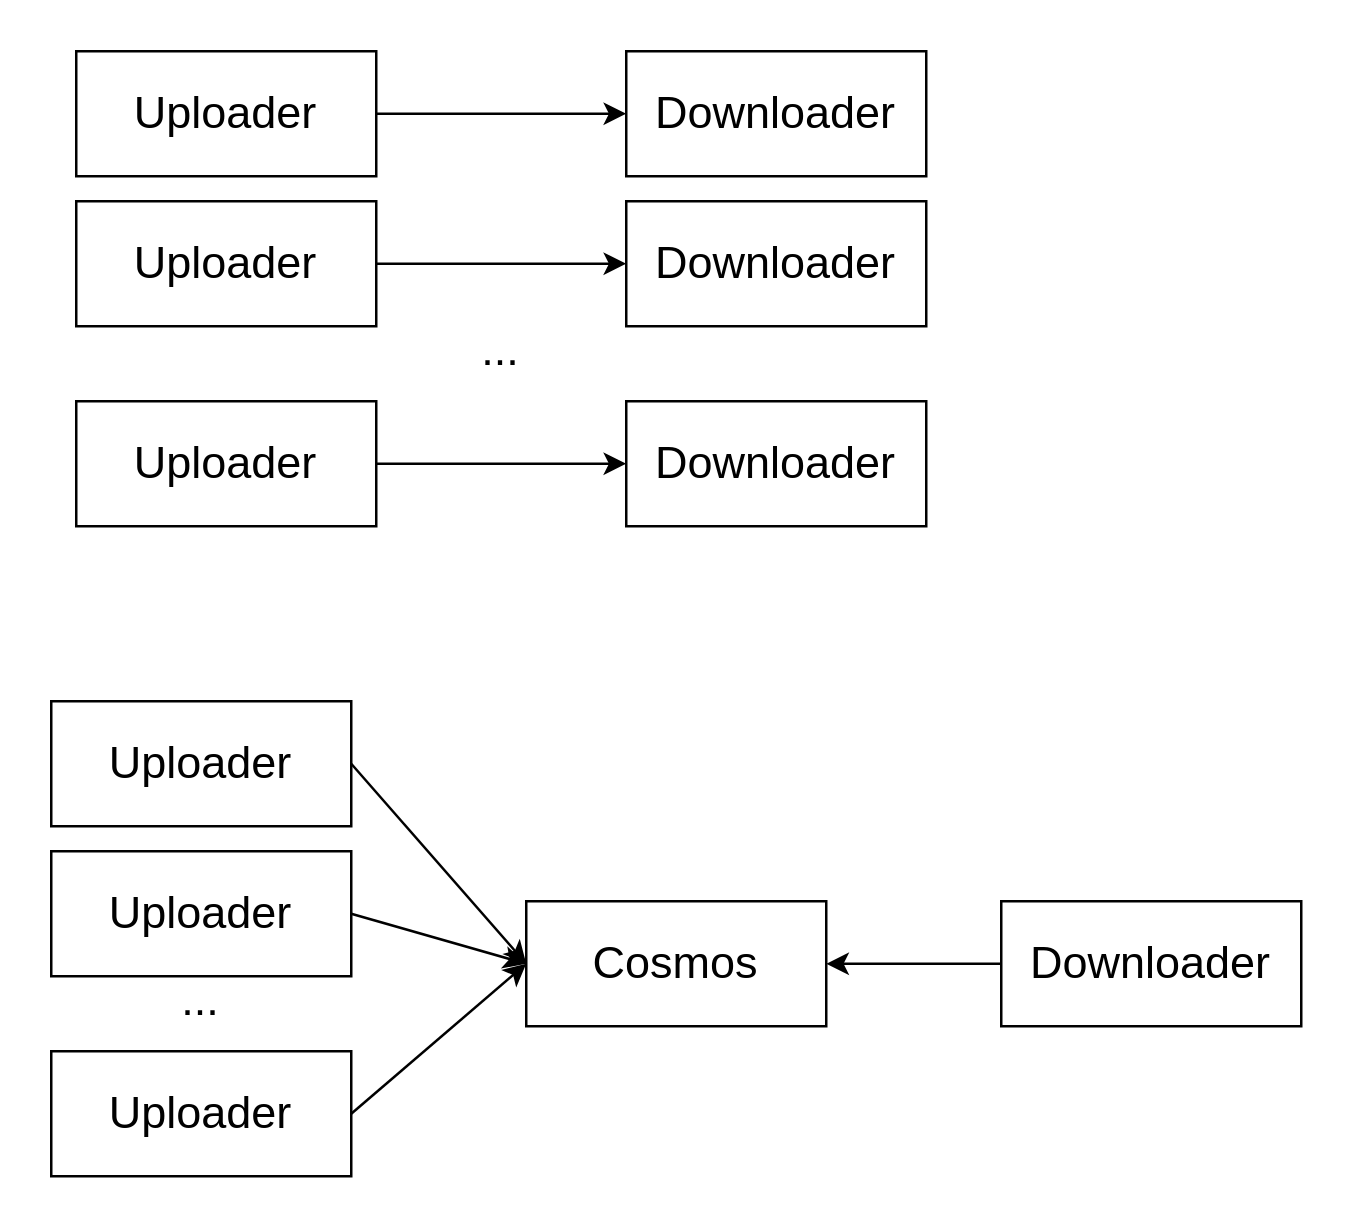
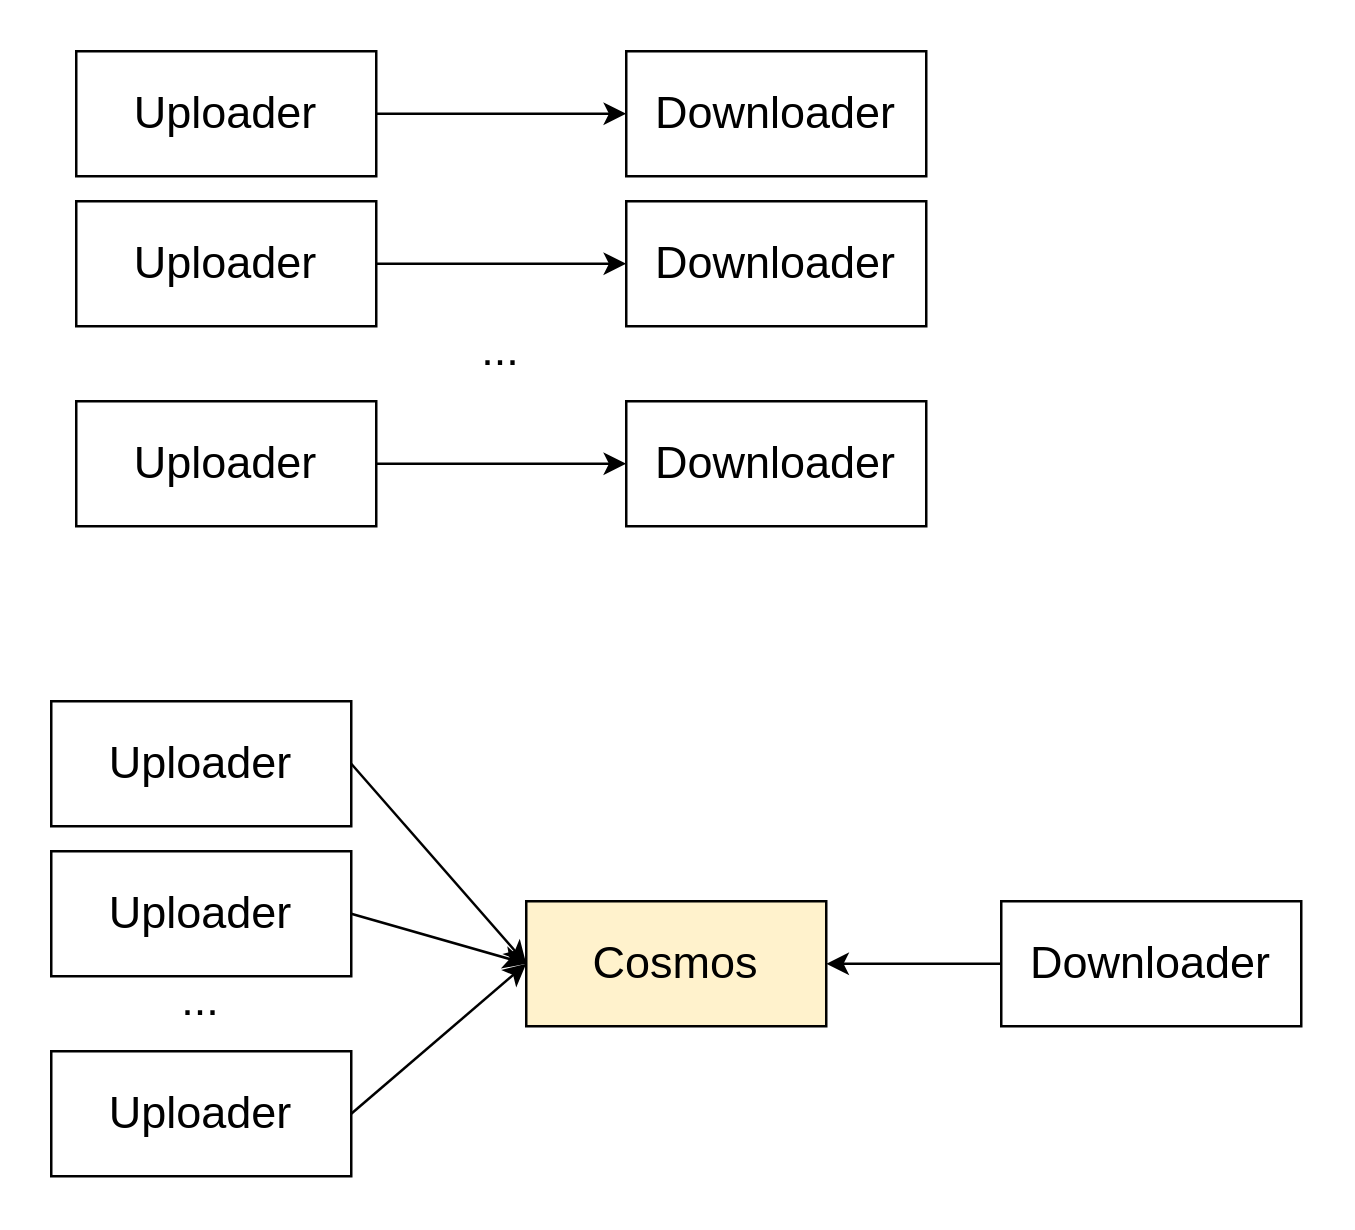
node "Cosmos": fillcolor #ffffff -> #fff2cc
